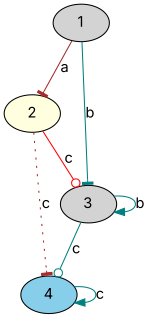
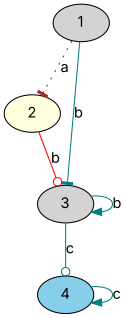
edge "1" -> "2": style solid -> dotted
edge "2" -> "3": label "c" -> "b"
edge "2" -> "4": removed, label "c"
